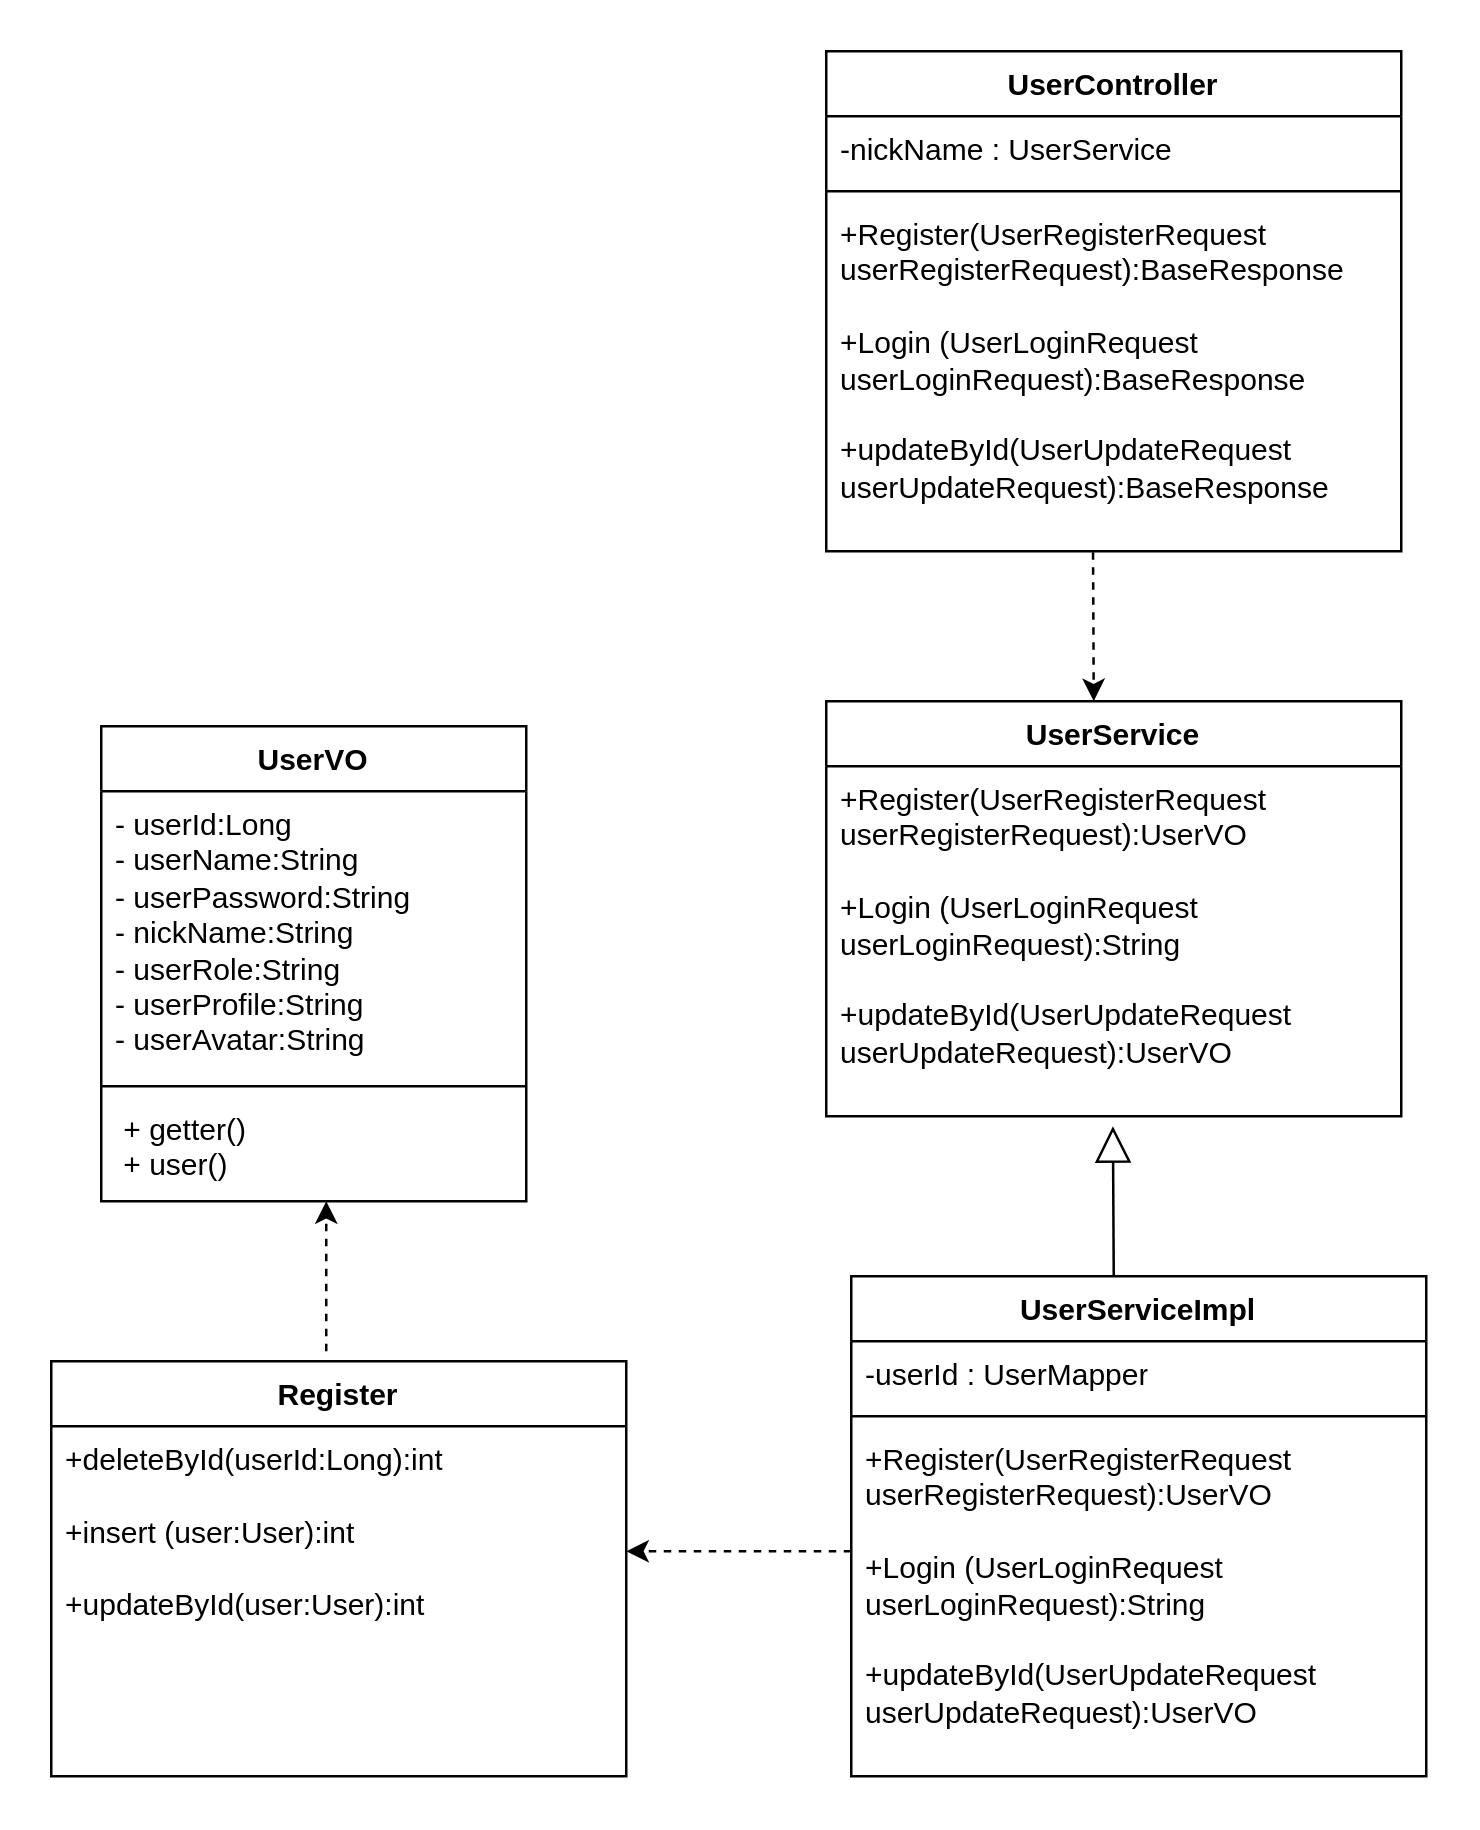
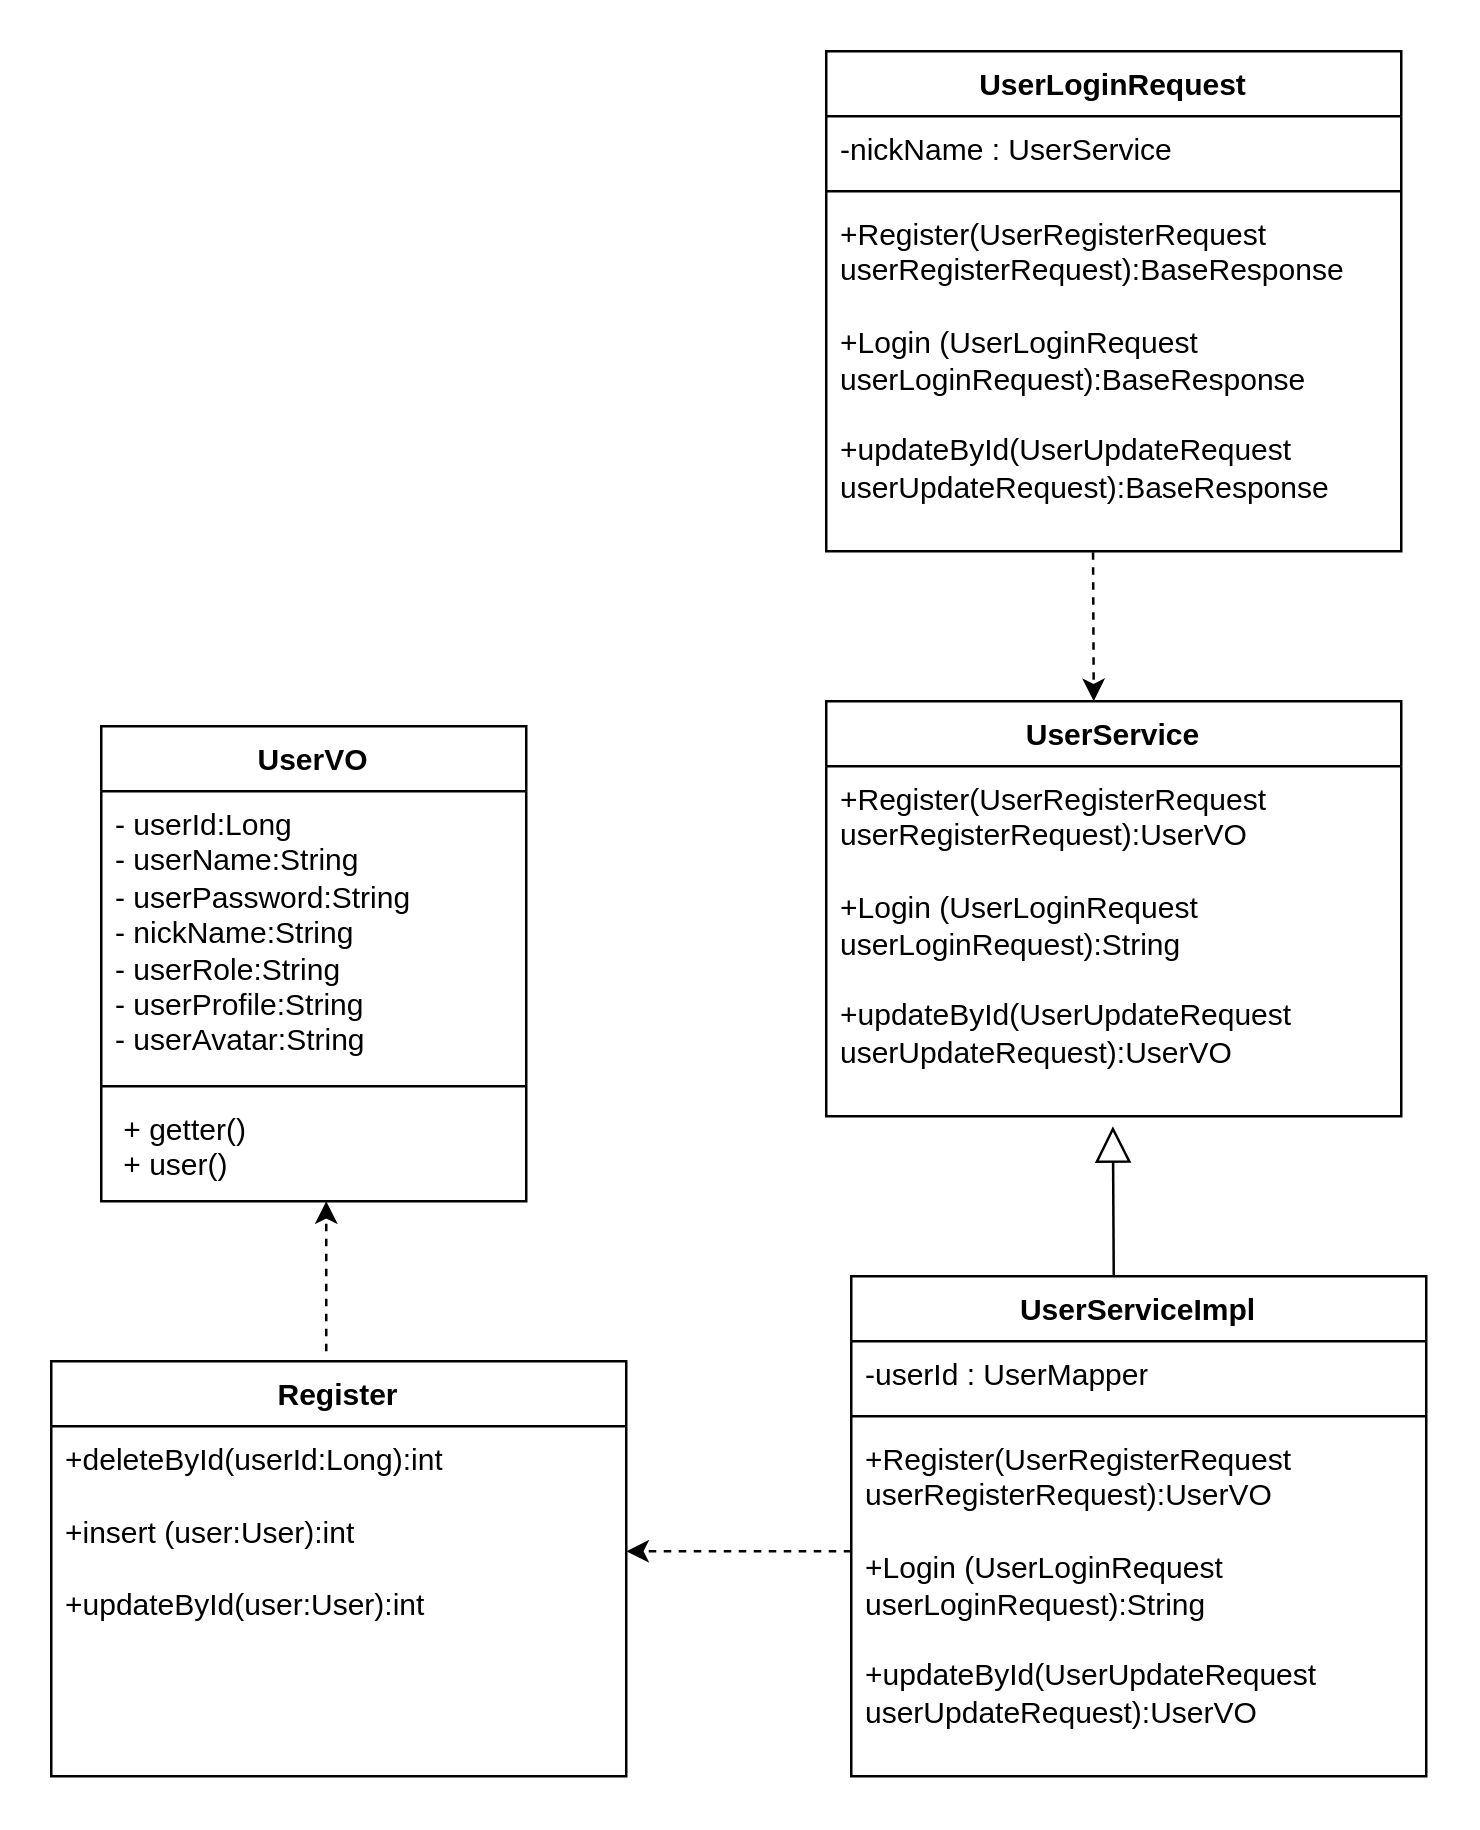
node "UserController": label "UserController" -> "UserLoginRequest"
